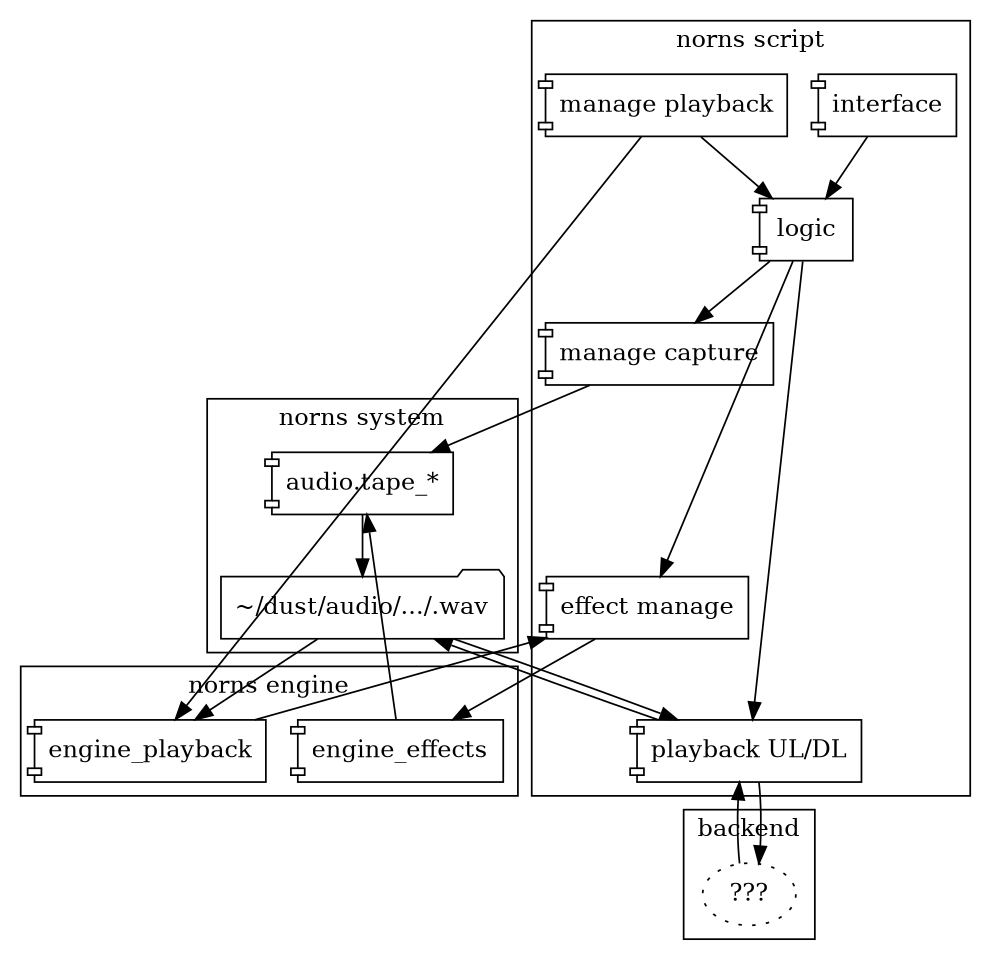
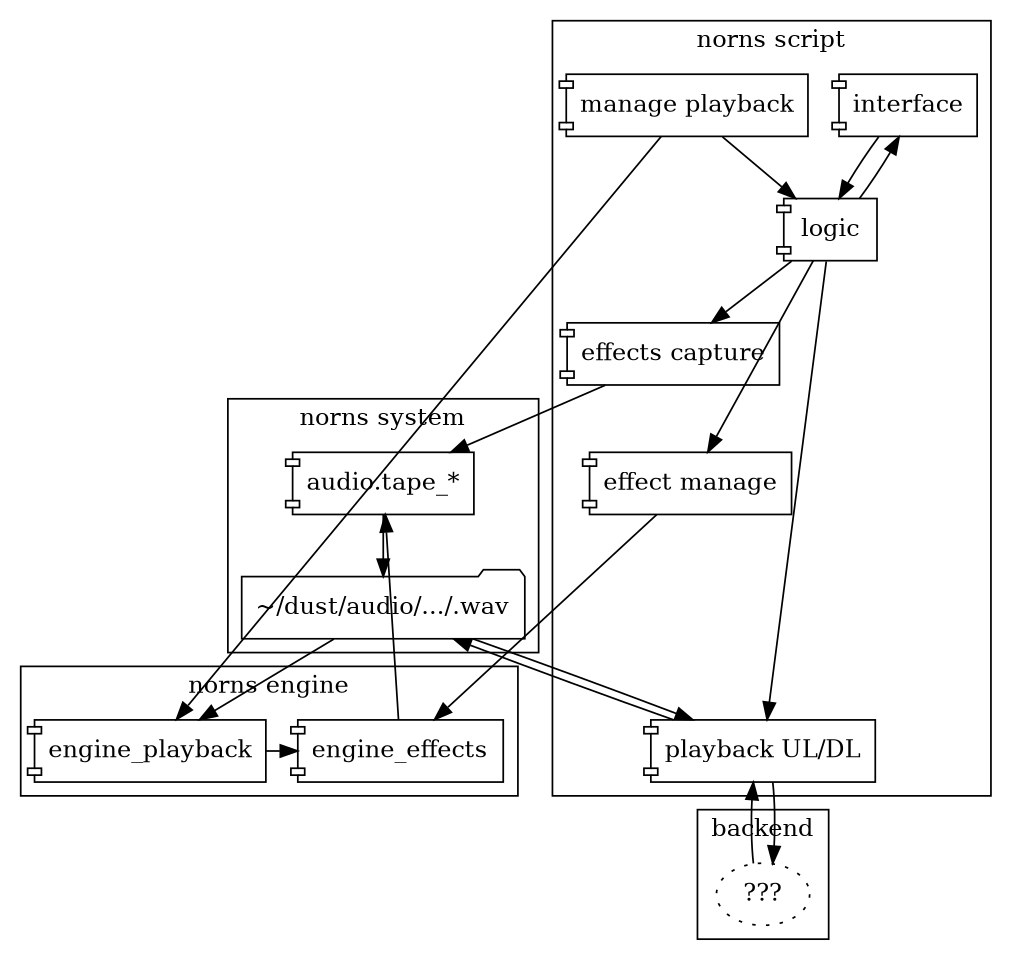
edge "logic" -> "interface": added
node "manage capture": label "manage capture" -> "effects capture"
edge "engine_playback" -> "effect manage": now "engine_playback" -> "engine_effects"
